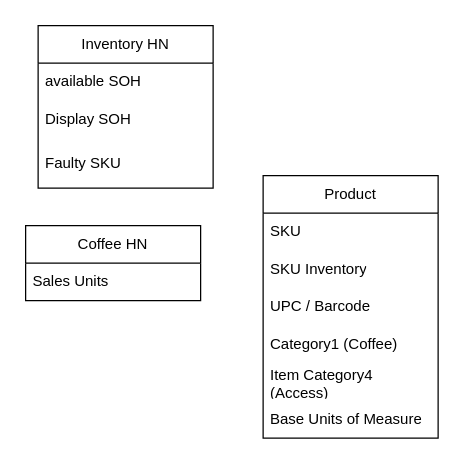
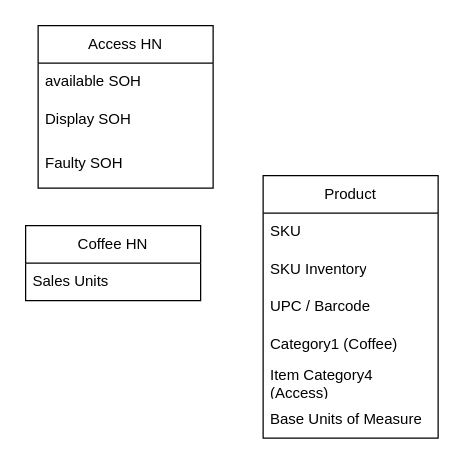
node "Inventory HN": label "Inventory HN" -> "Access HN"
node "Faulty SKU": label "Faulty SKU" -> "Faulty SOH"
